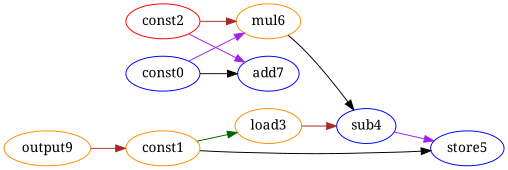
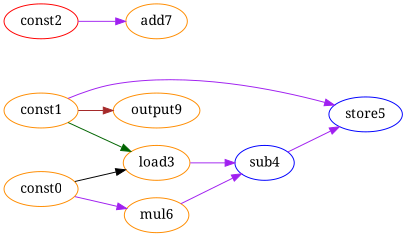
edge "const2" -> "mul6": removed
edge "mul6" -> "sub4": color black -> purple
node "const0": color blue -> darkorange
edge "const0" -> "add7": now "const0" -> "load3"
node "add7": color blue -> darkorange
edge "load3" -> "sub4": color brown -> purple
edge "output9" -> "const1": reversed
edge "const1" -> "store5": color black -> purple
